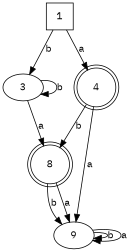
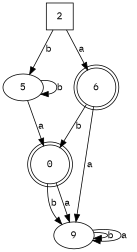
node "1": label "1" -> "2"
node "3": label "3" -> "5"
node "4": label "4" -> "6"
node "8": label "8" -> "0"
